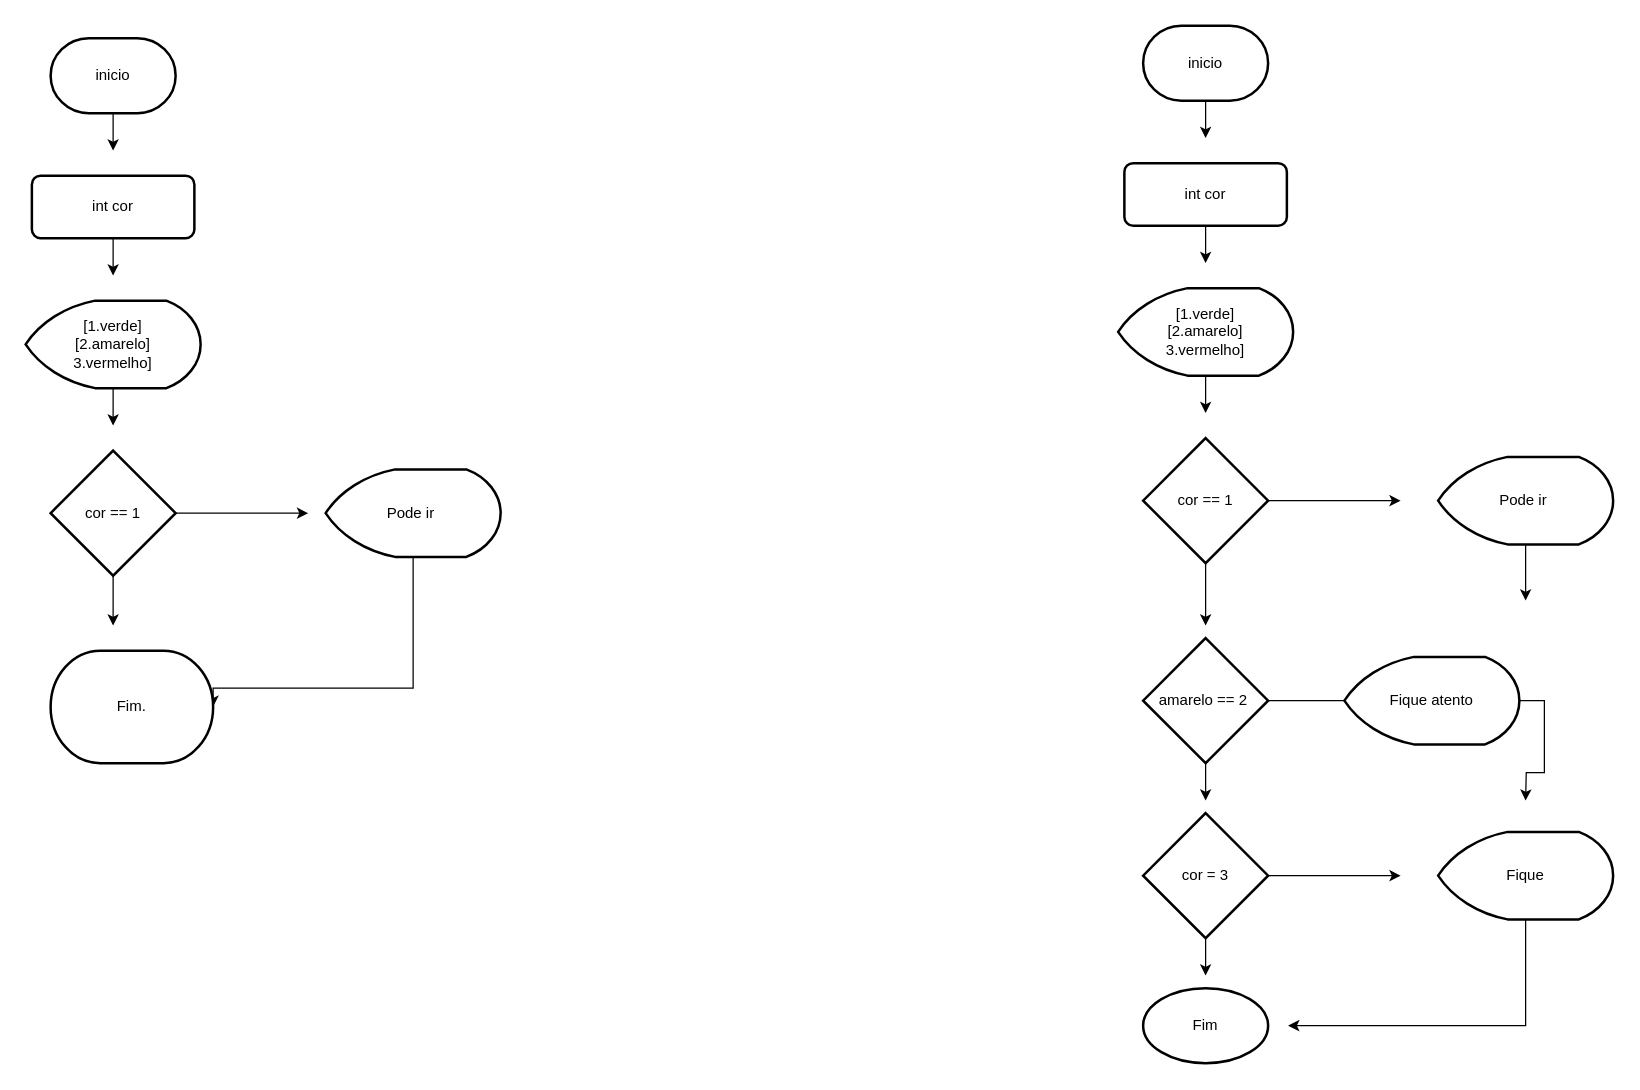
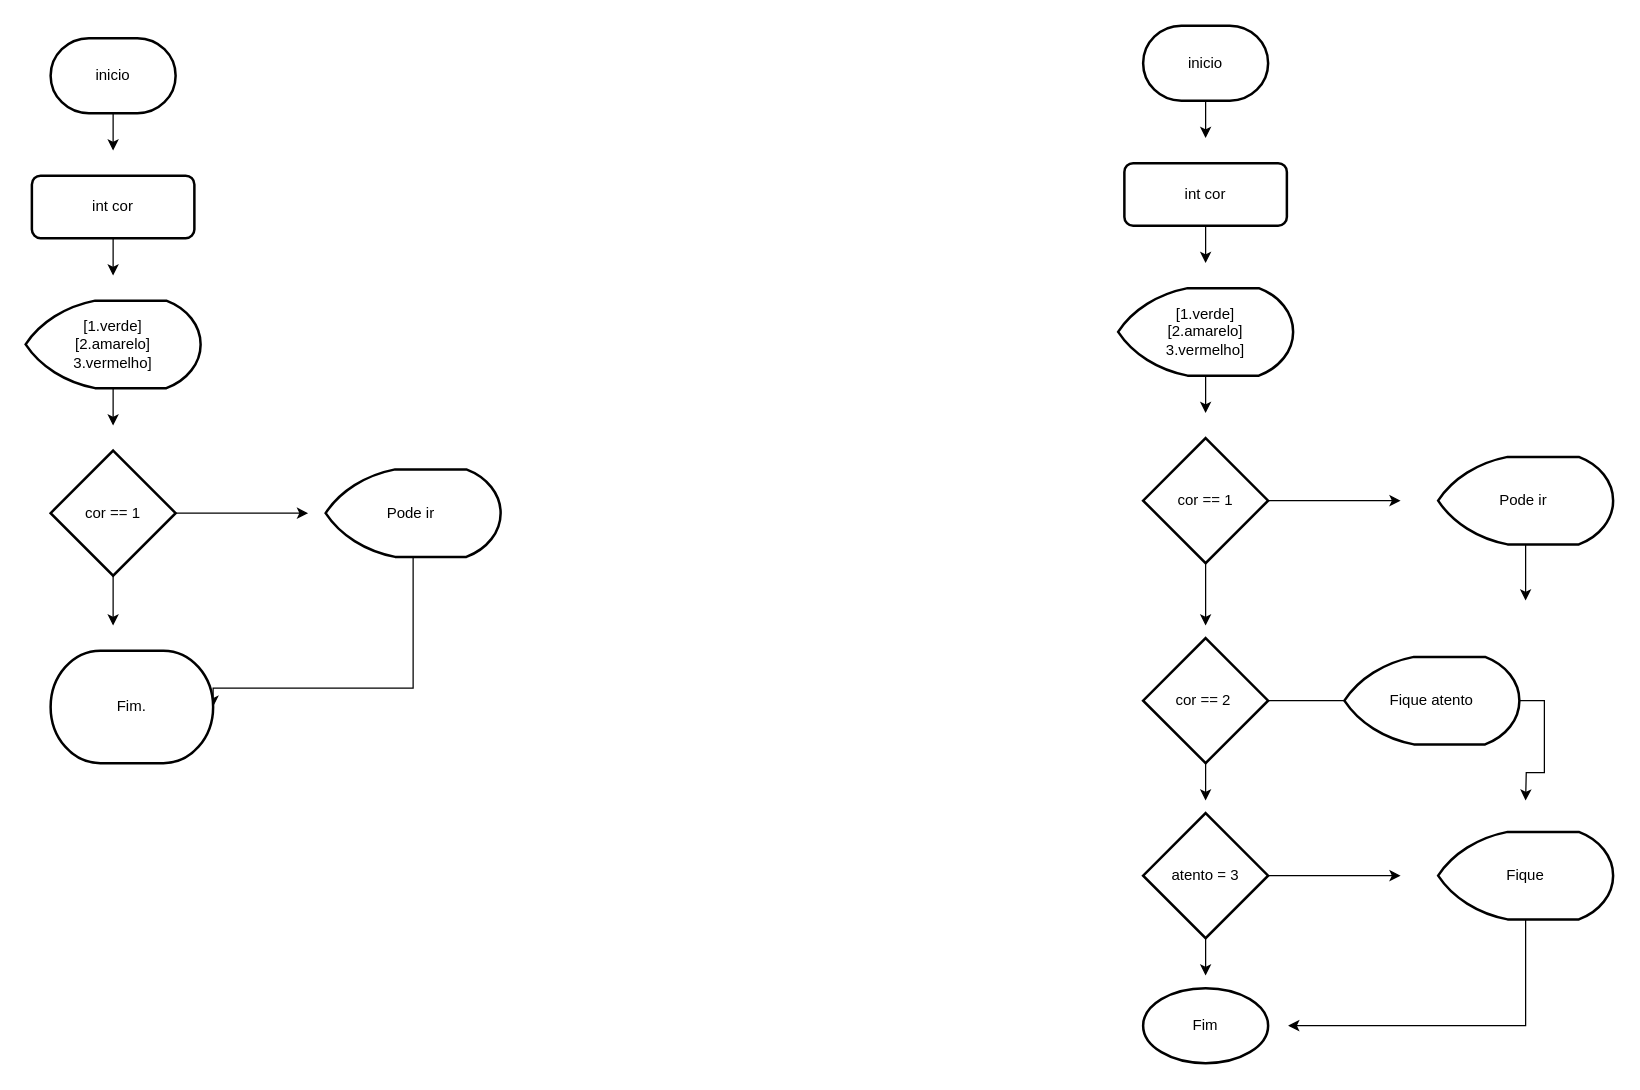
node "amarelo == 2": label "amarelo == 2" -> "cor == 2"
node "cor = 3": label "cor = 3" -> "atento = 3"
